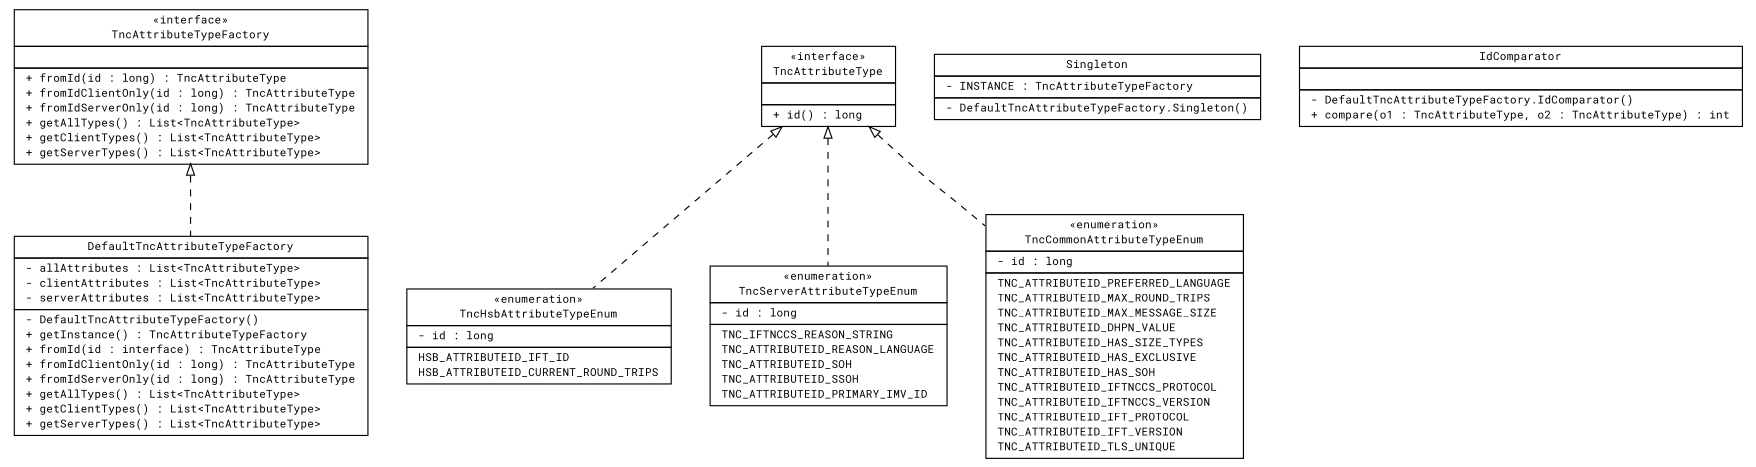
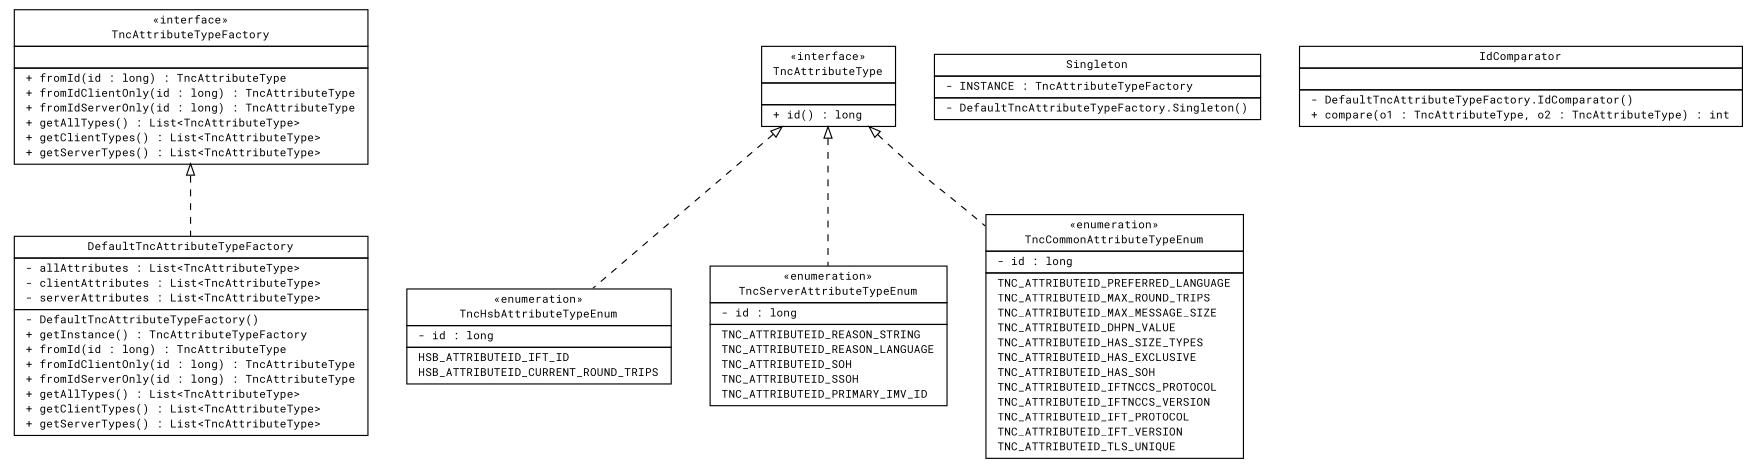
node "TncServerAttributeTypeEnum": text "TNC_IFTNCCS_REASON_STRING" -> "TNC_ATTRIBUTEID_REASON_STRING"
node "DefaultTncAttributeTypeFactory": text "+ fromId(id : interface) : TncAttributeType" -> "+ fromId(id : long) : TncAttributeType"
